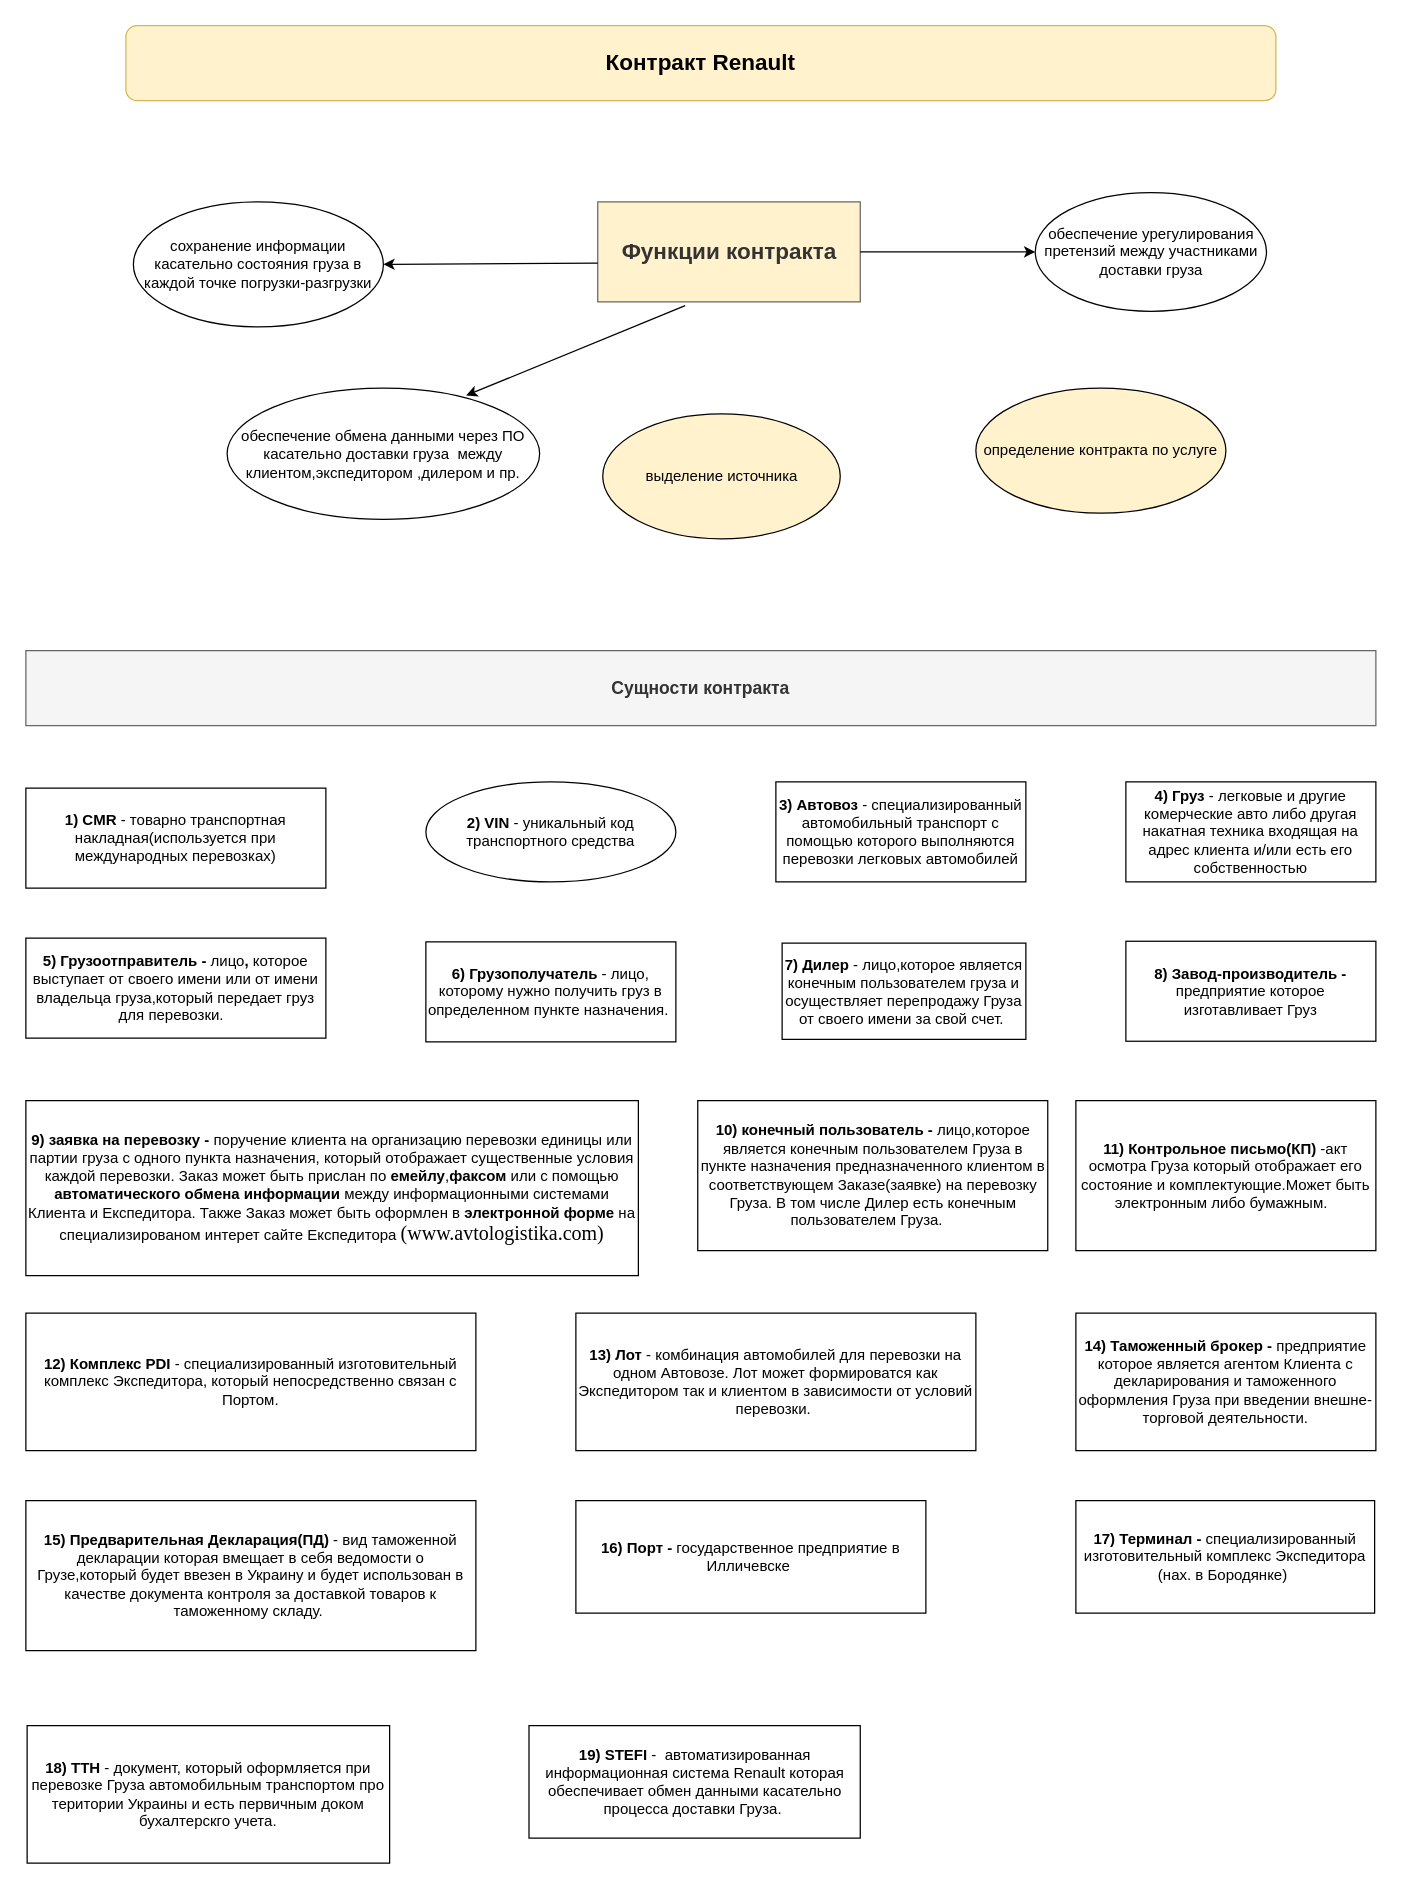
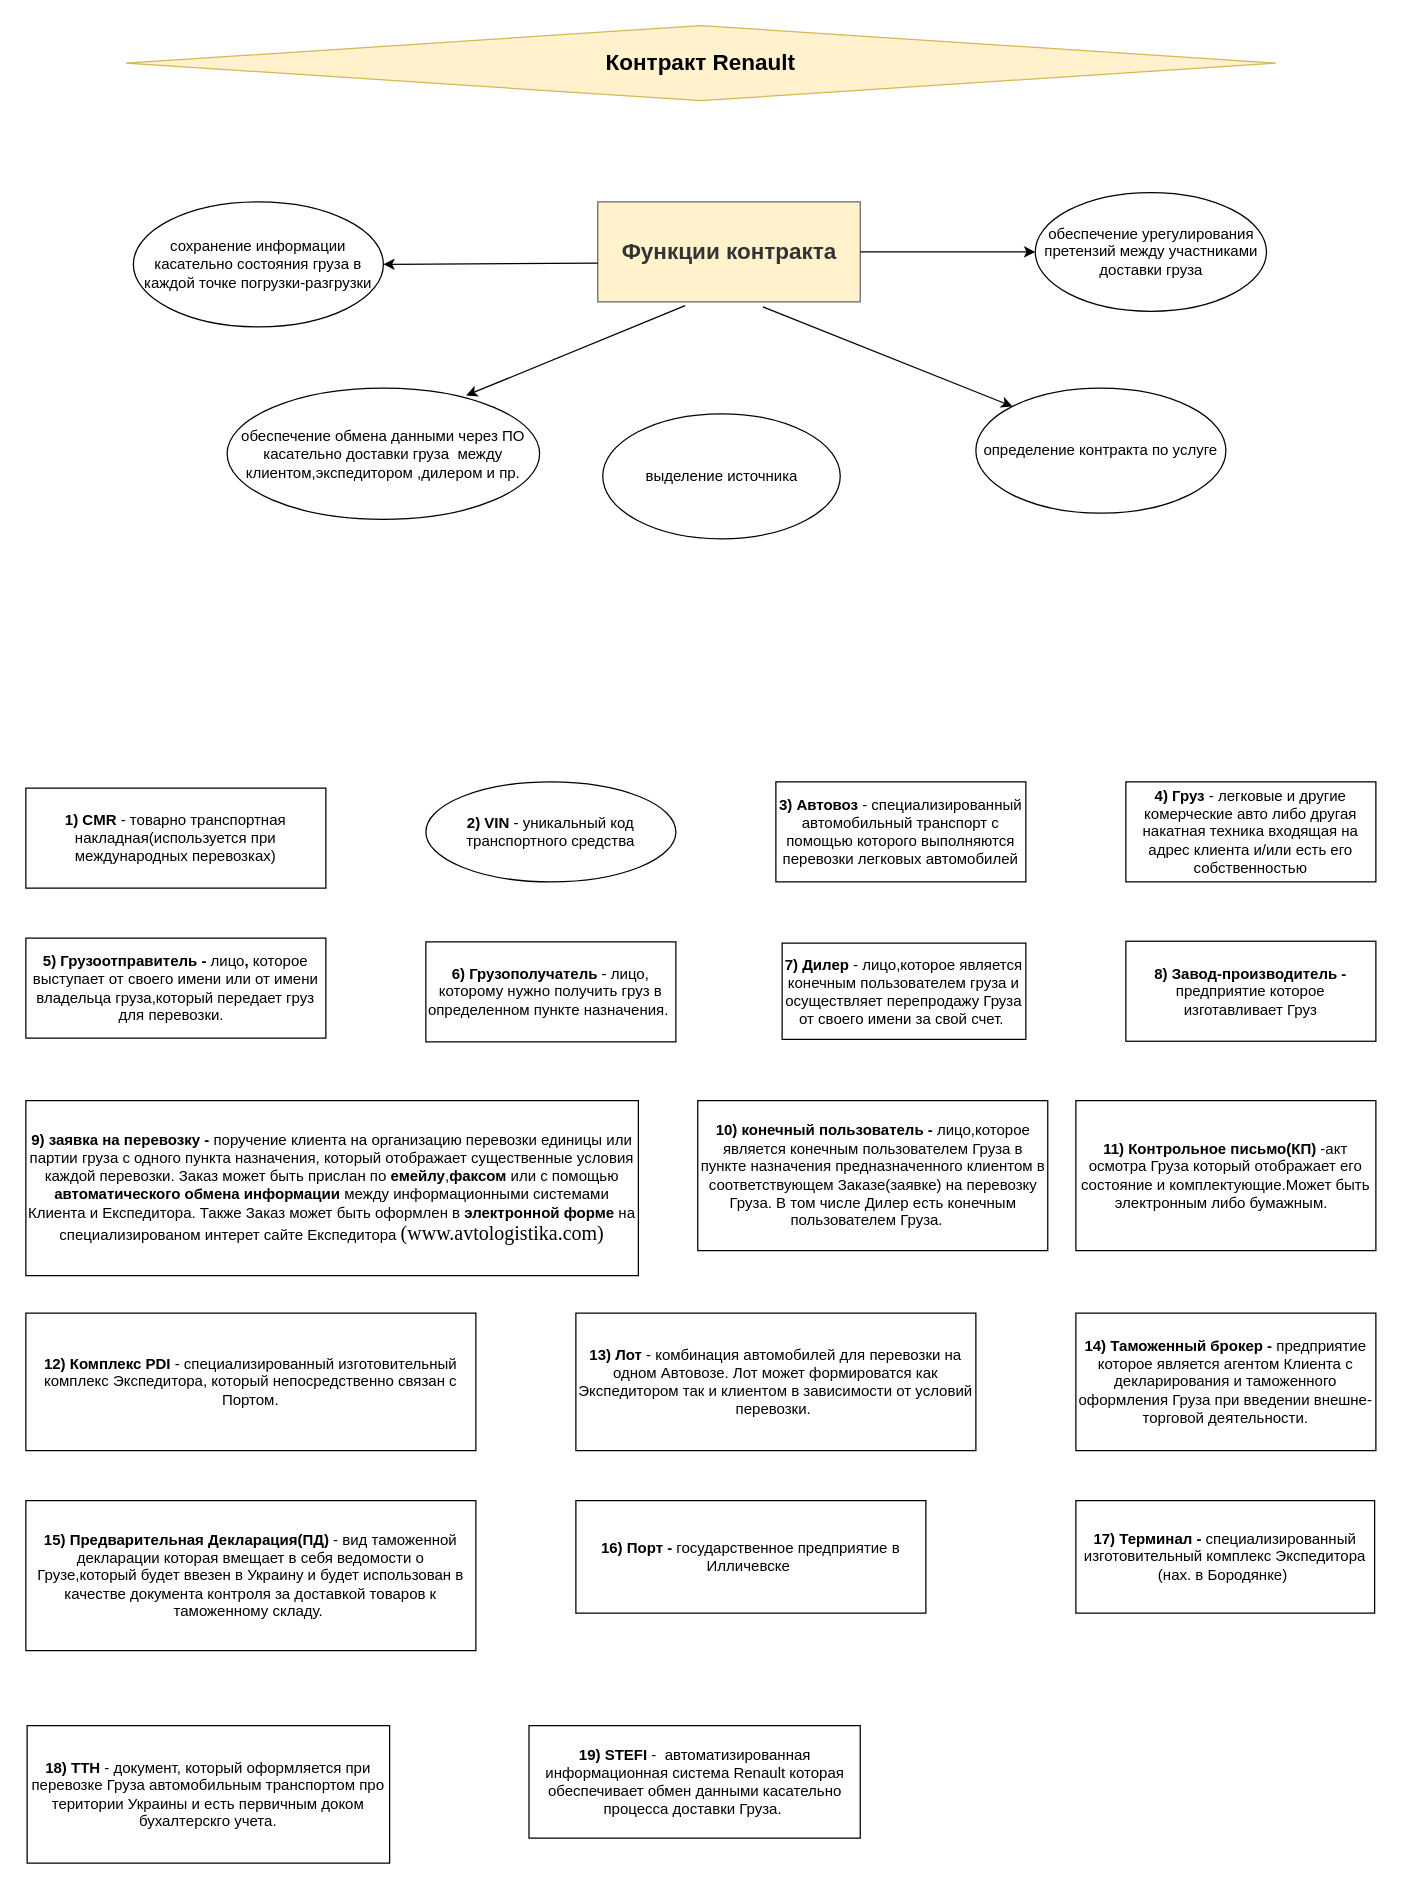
node "Контракт Renault": shape rounded rectangle -> diamond
edge "Функции контракта" -> "определение контракта по услуге": added
node "определение контракта по услуге": fillcolor #fff2cc -> #ffffff
node "выделение источника": fillcolor #fff2cc -> #ffffff
node "Сущности контракта": removed
